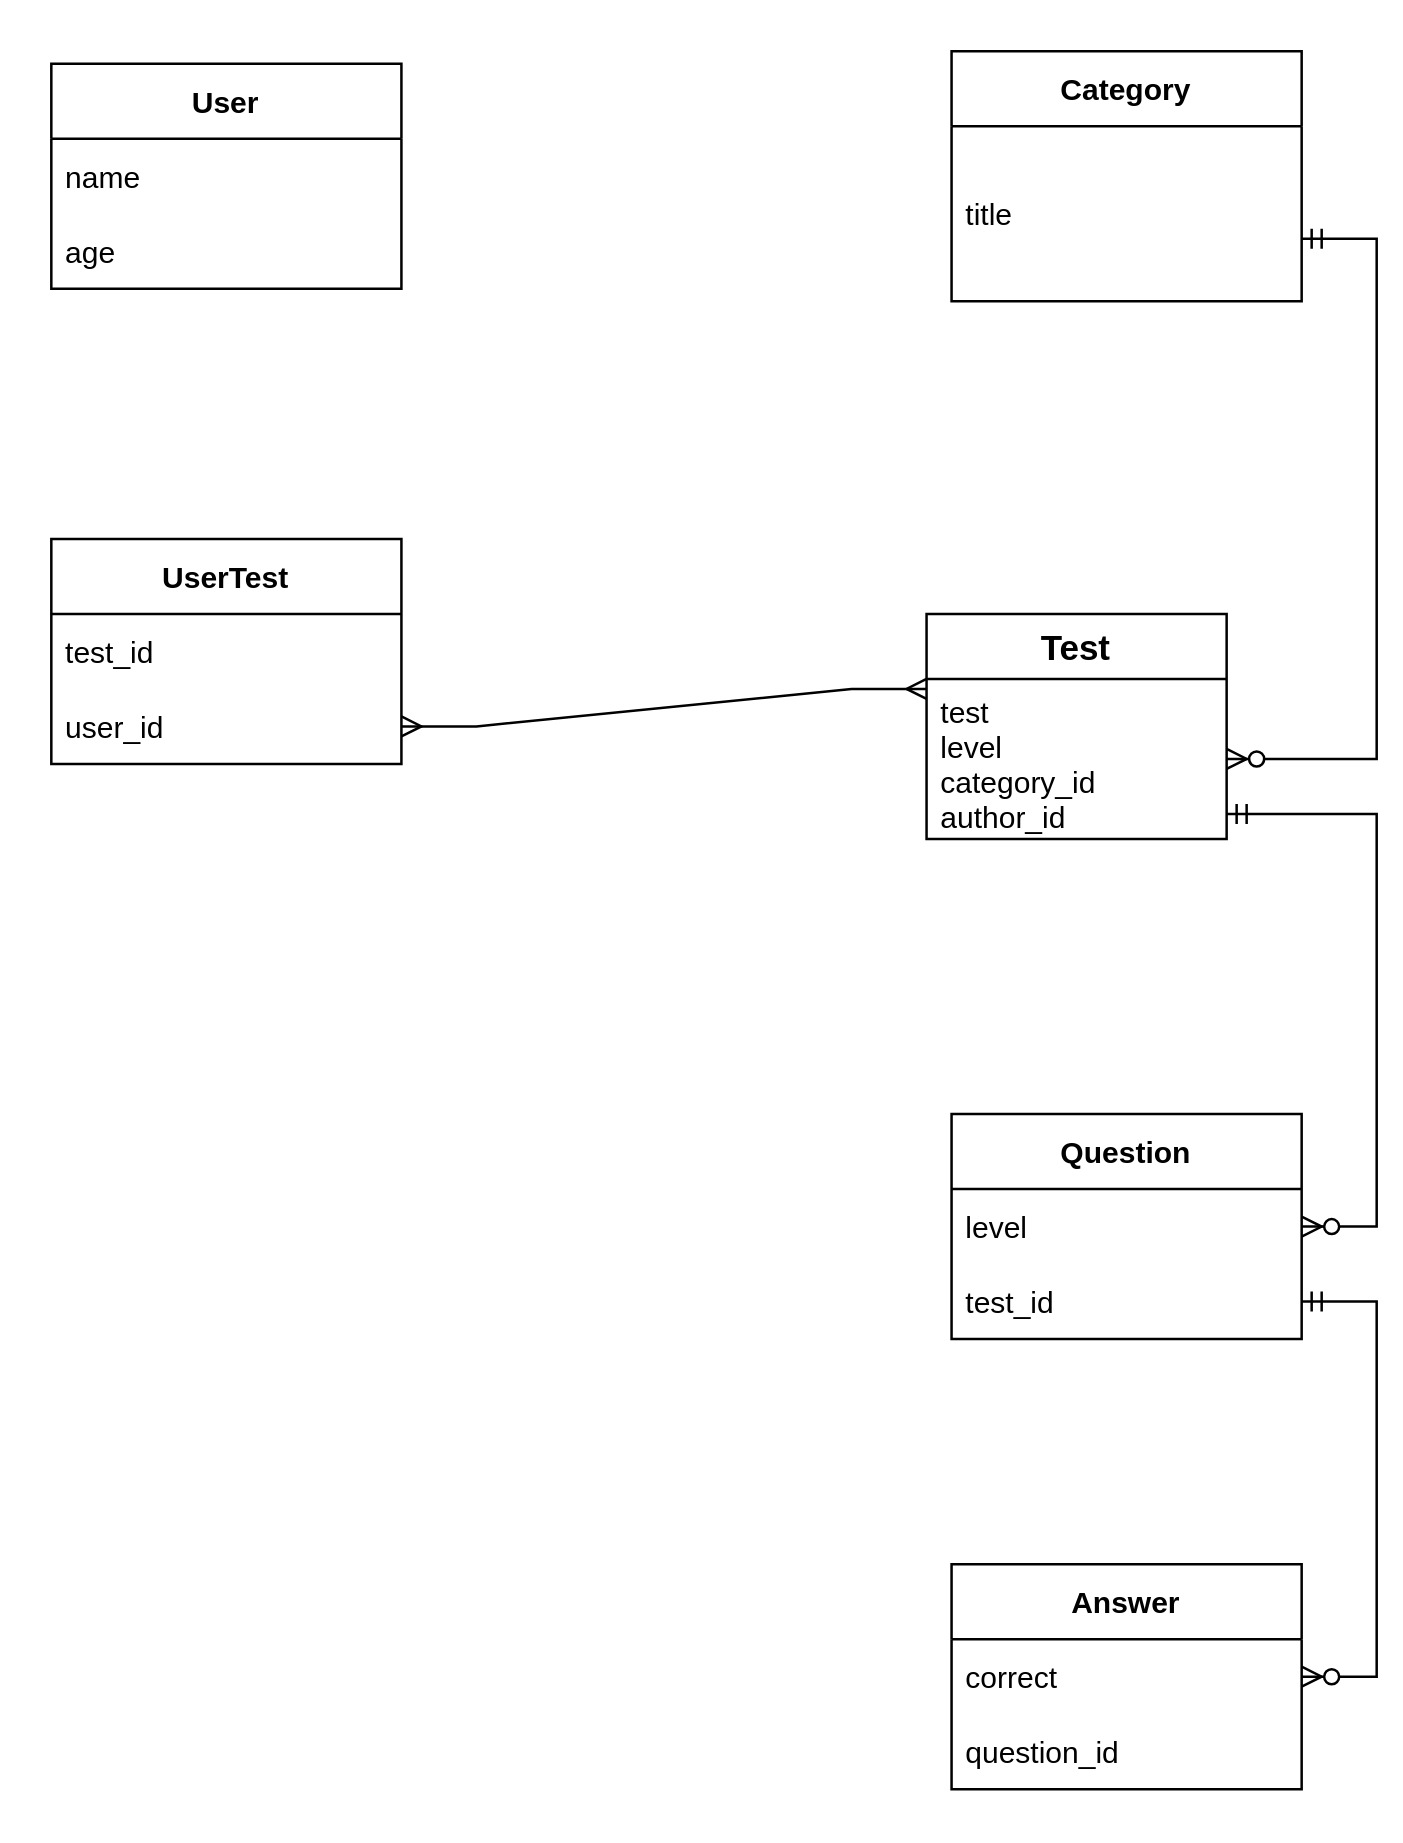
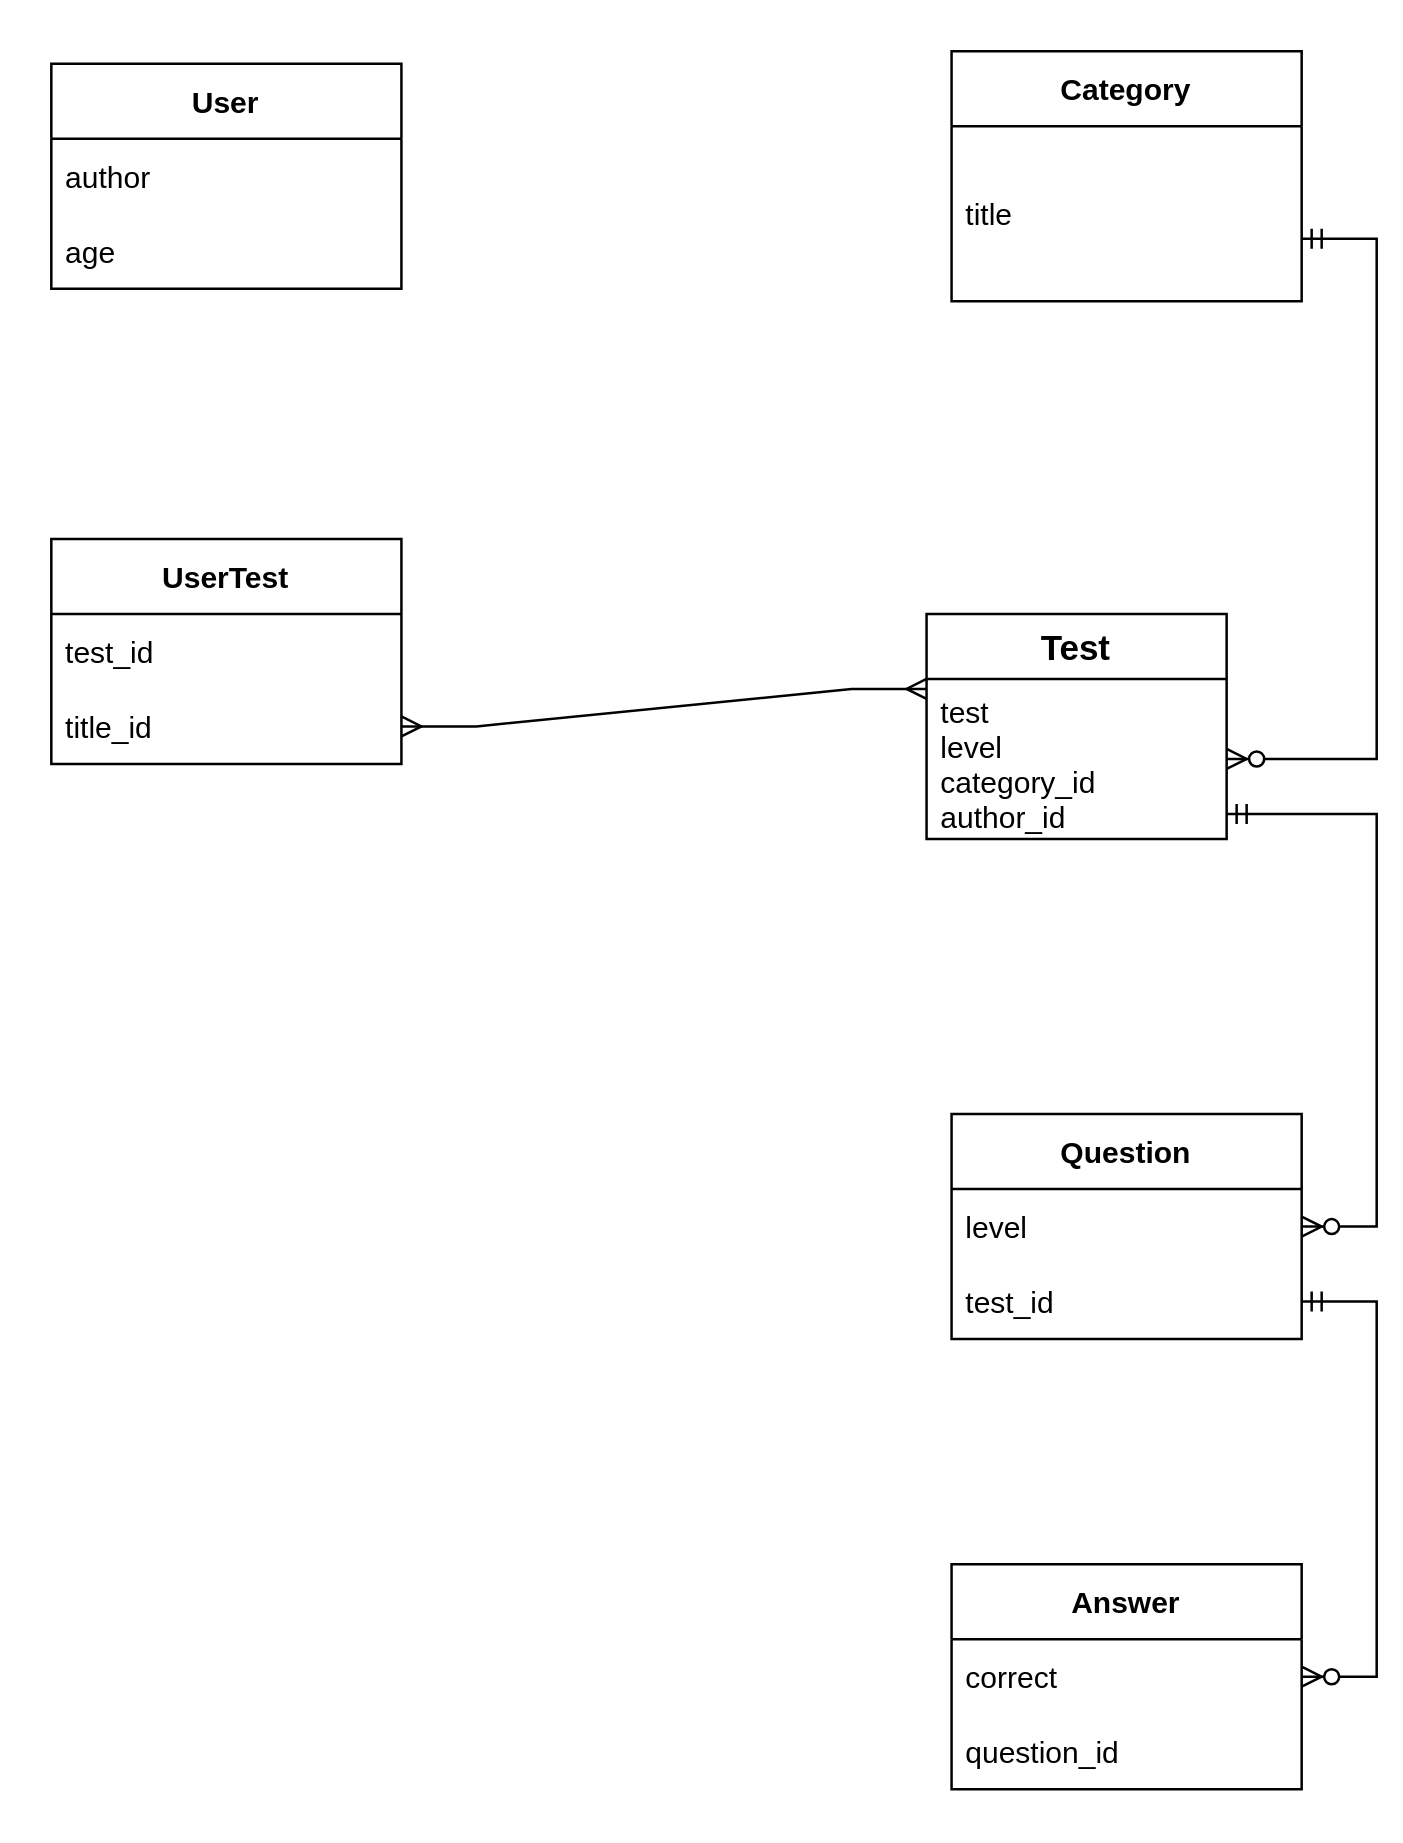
node "name": label "name" -> "author"
node "user_id": label "user_id" -> "title_id"
